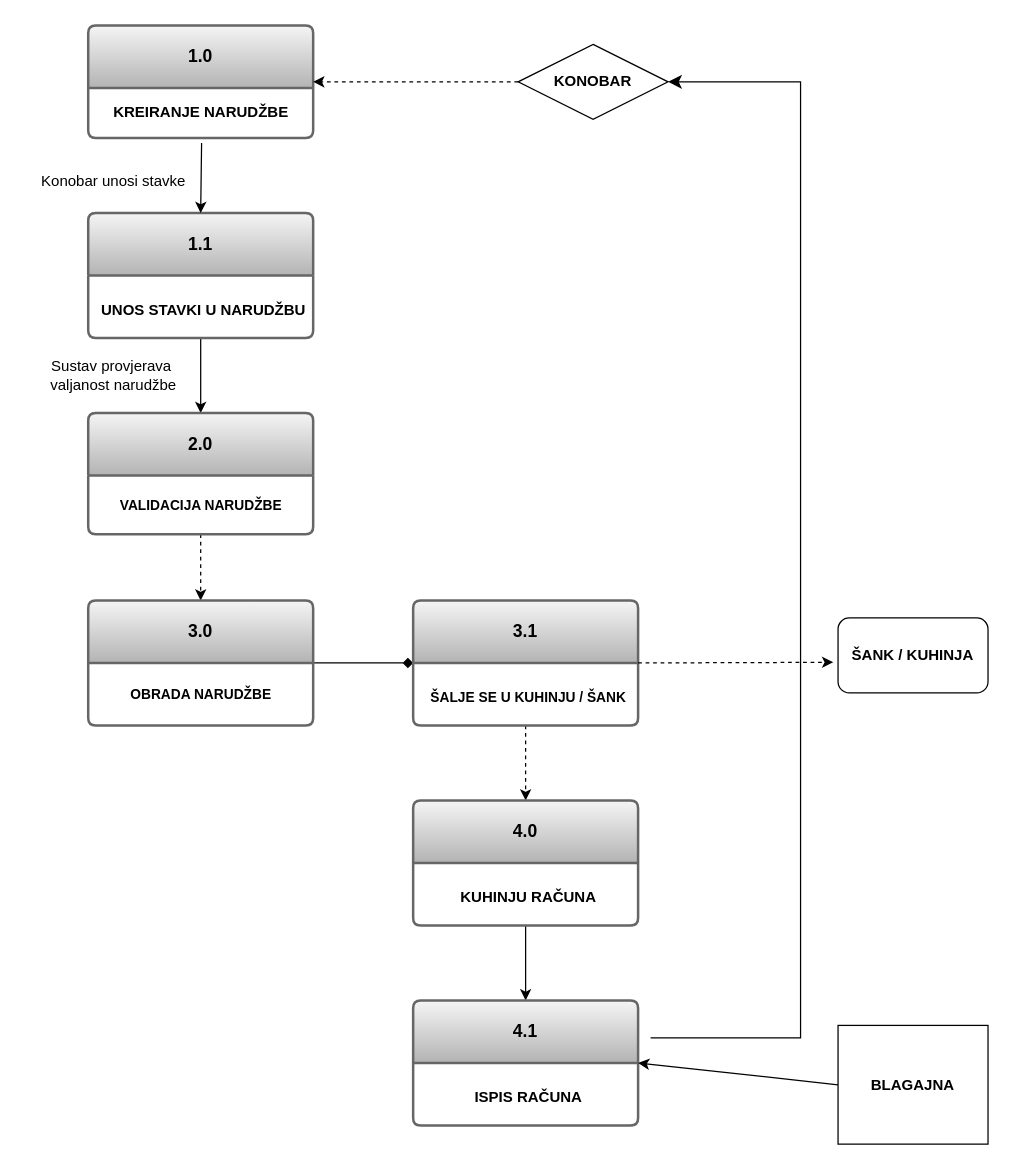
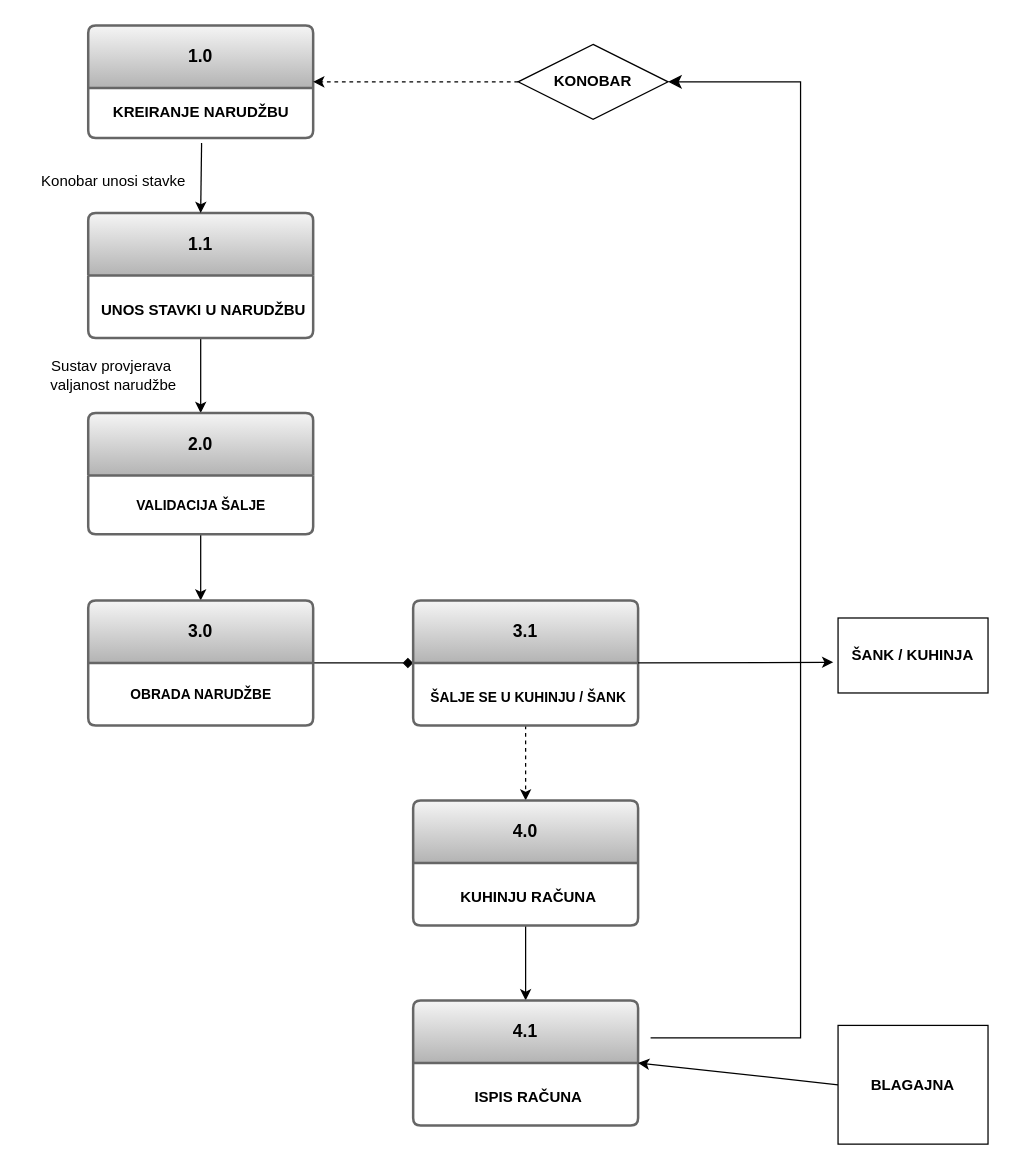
node "KREIRANJE NARUDŽBE": label "KREIRANJE NARUDŽBE" -> "KREIRANJE NARUDŽBU"
node "VALIDACIJA NARUDŽBE": label "VALIDACIJA NARUDŽBE" -> "VALIDACIJA ŠALJE"
edge "2.0" -> "3.0": style dashed -> solid
node "ŠANK / KUHINJA": shape rounded rectangle -> rectangle
edge "3.1" -> "ŠANK / KUHINJA": style dashed -> solid
